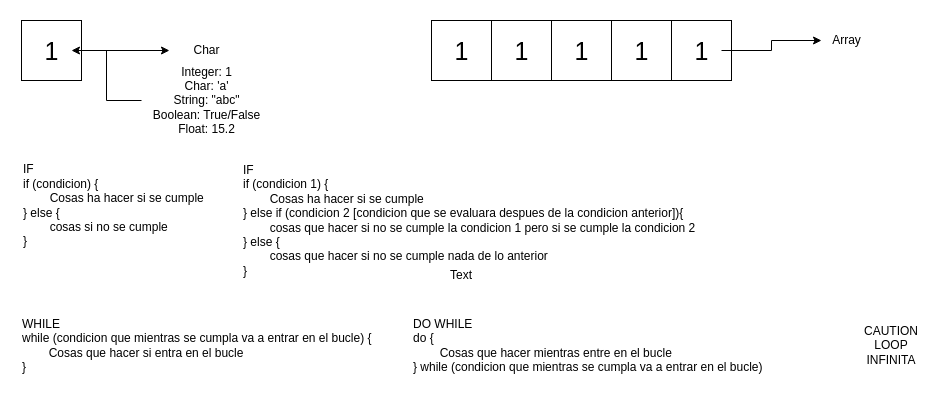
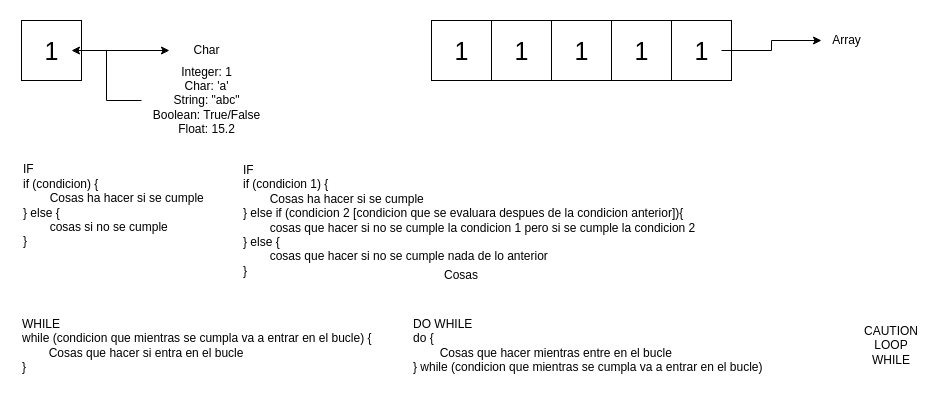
node "Text": label "Text" -> "Cosas"
node "CAUTION LOOP INFINITA": label "CAUTION LOOP INFINITA" -> "CAUTION LOOP WHILE"
